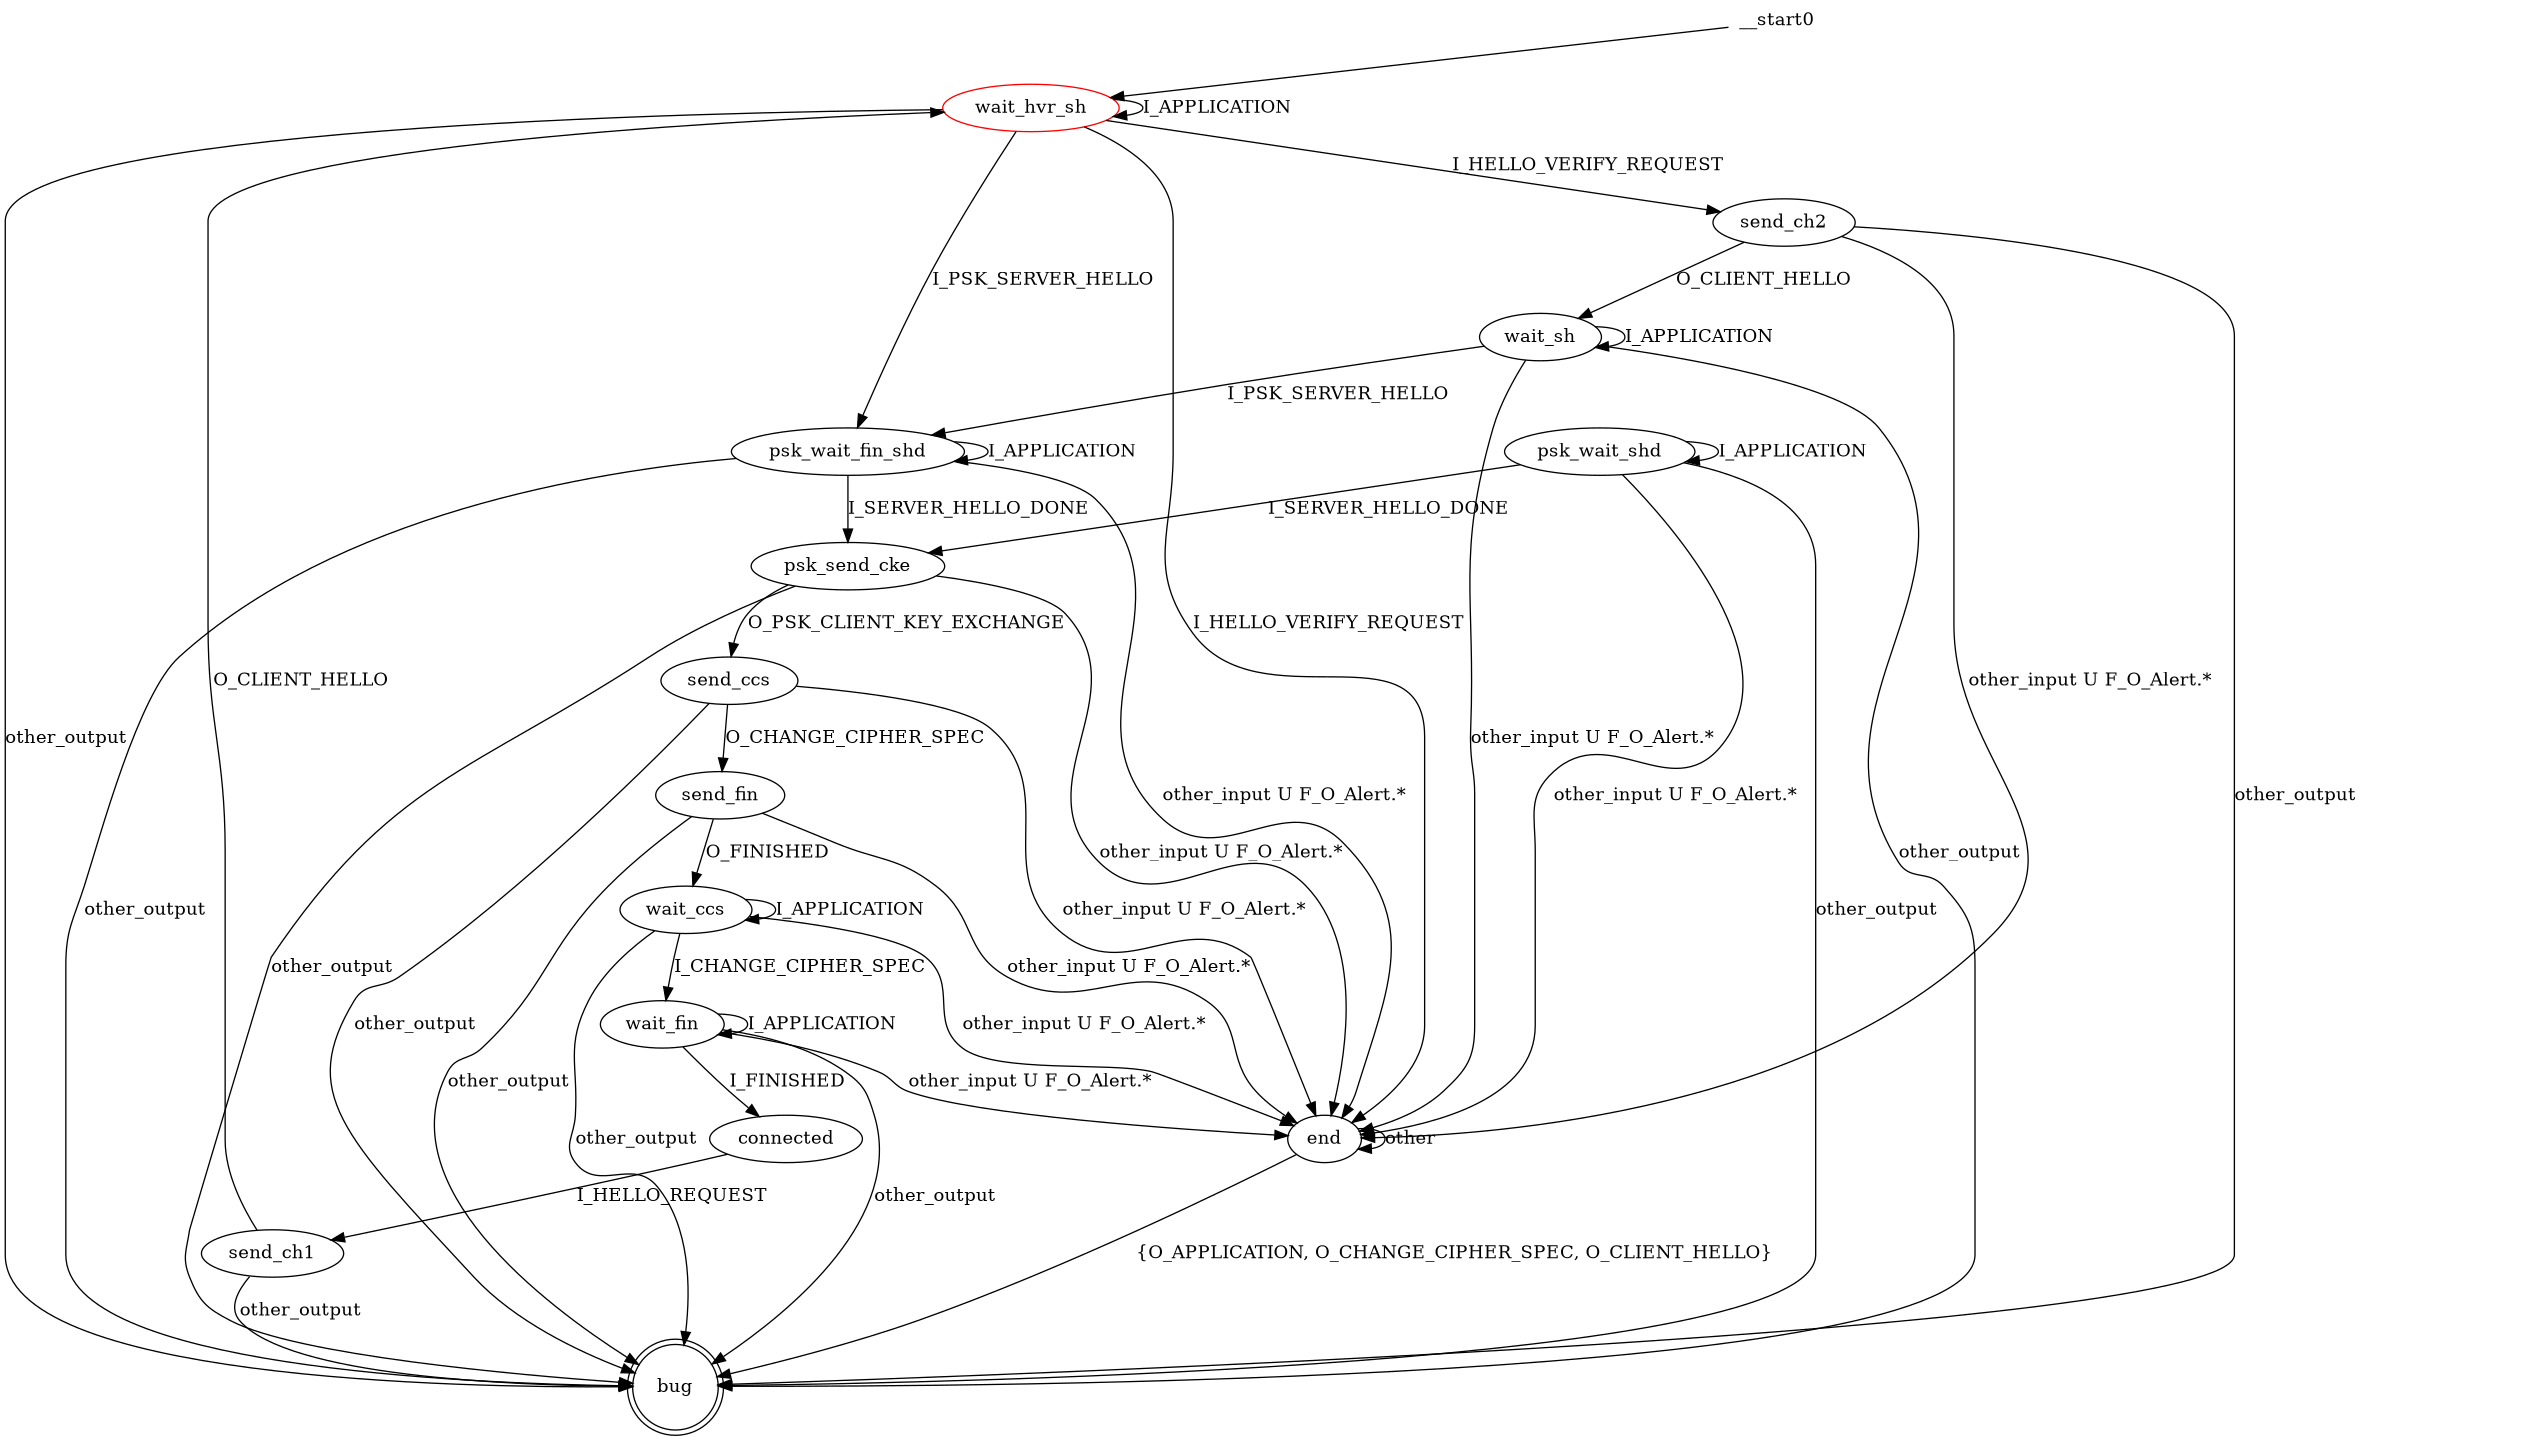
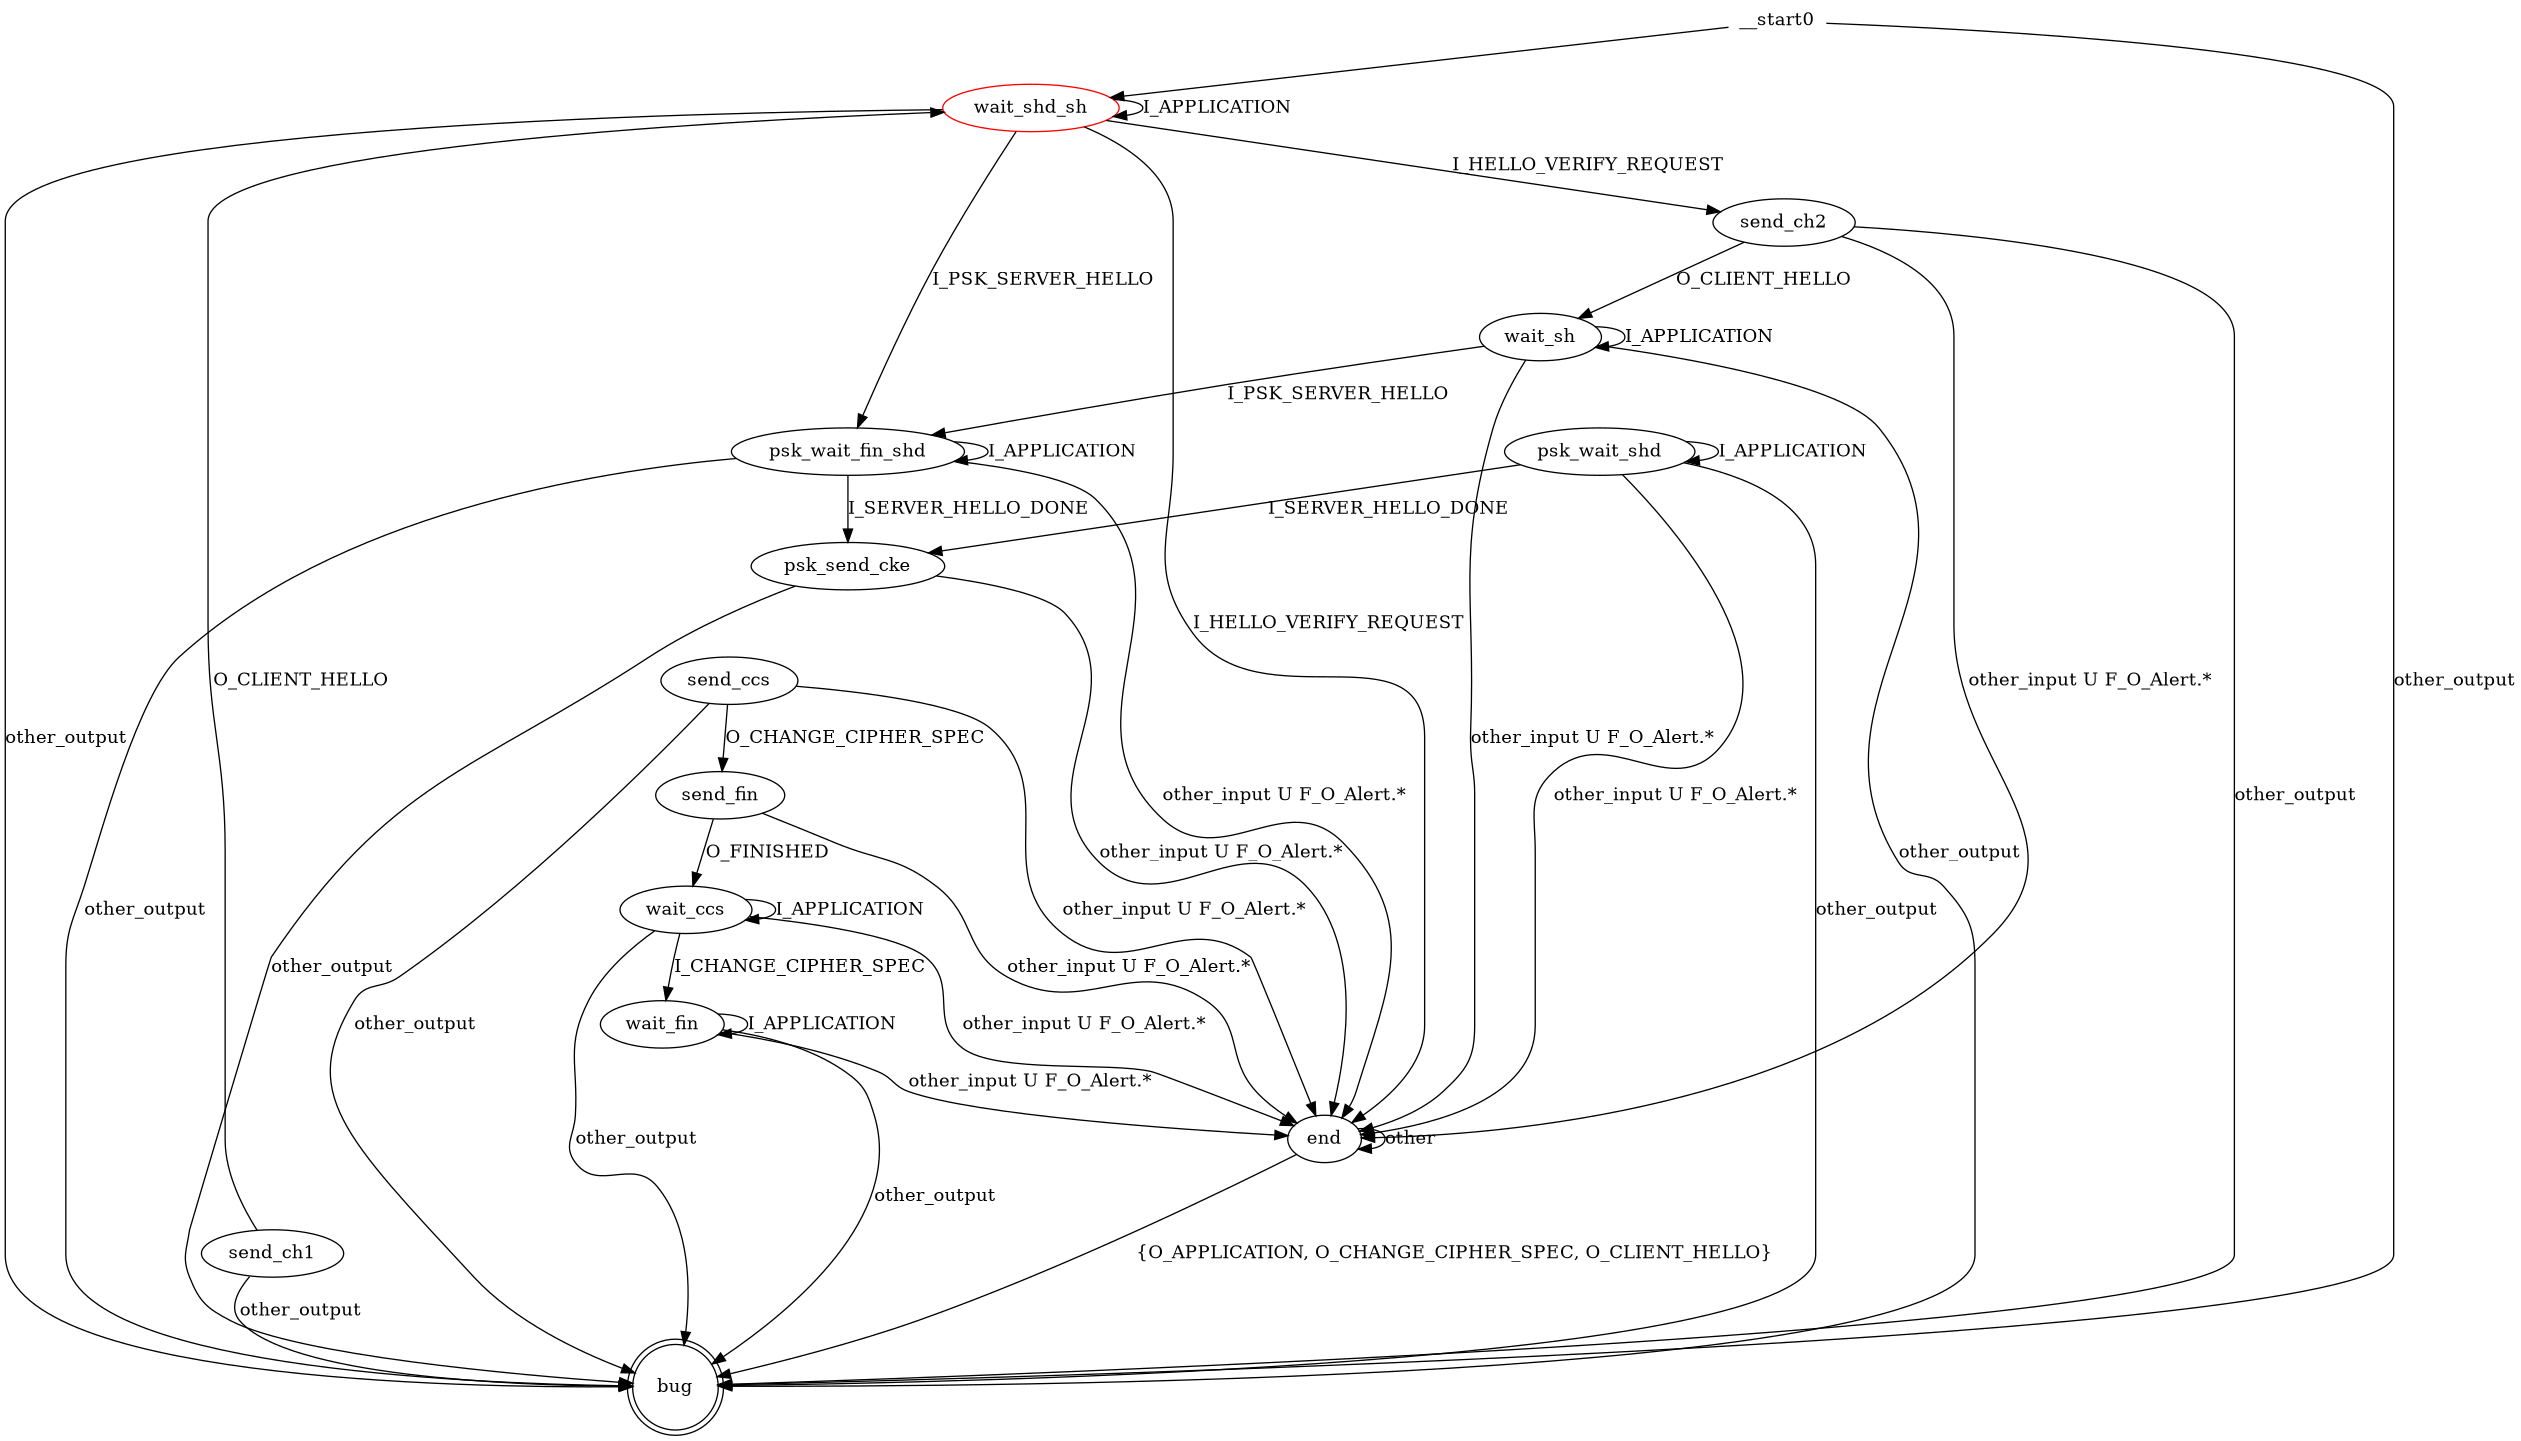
node "wait_hvr_sh": label "wait_hvr_sh" -> "wait_shd_sh"
edge "psk_send_cke" -> "send_ccs": removed, label "O_PSK_CLIENT_KEY_EXCHANGE"
edge "send_fin" -> "bug": now "__start0" -> "bug"
node "connected": removed
